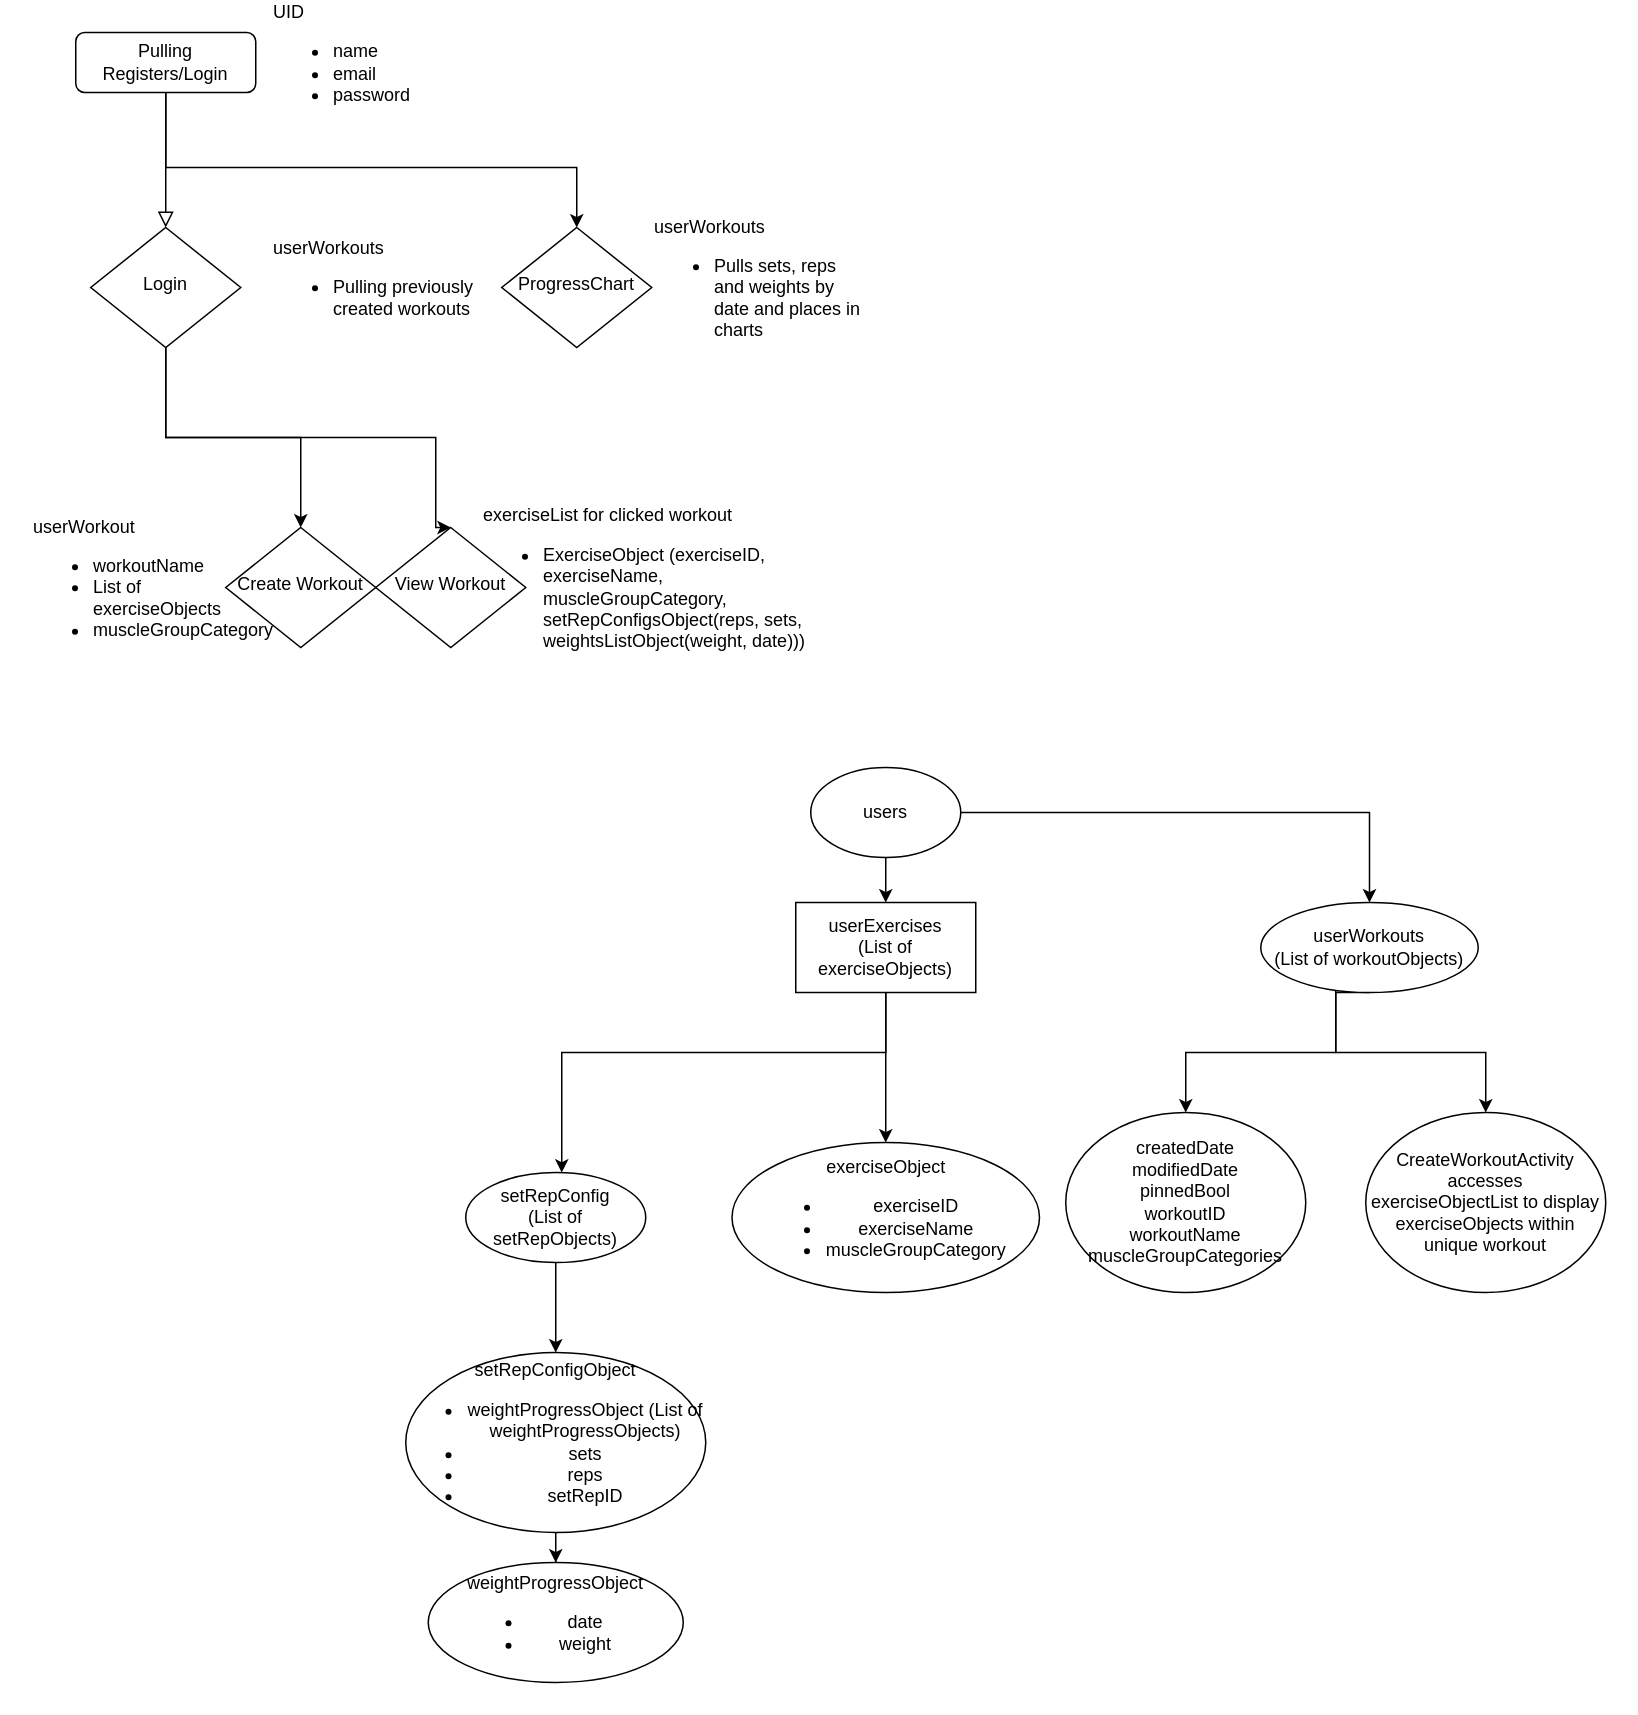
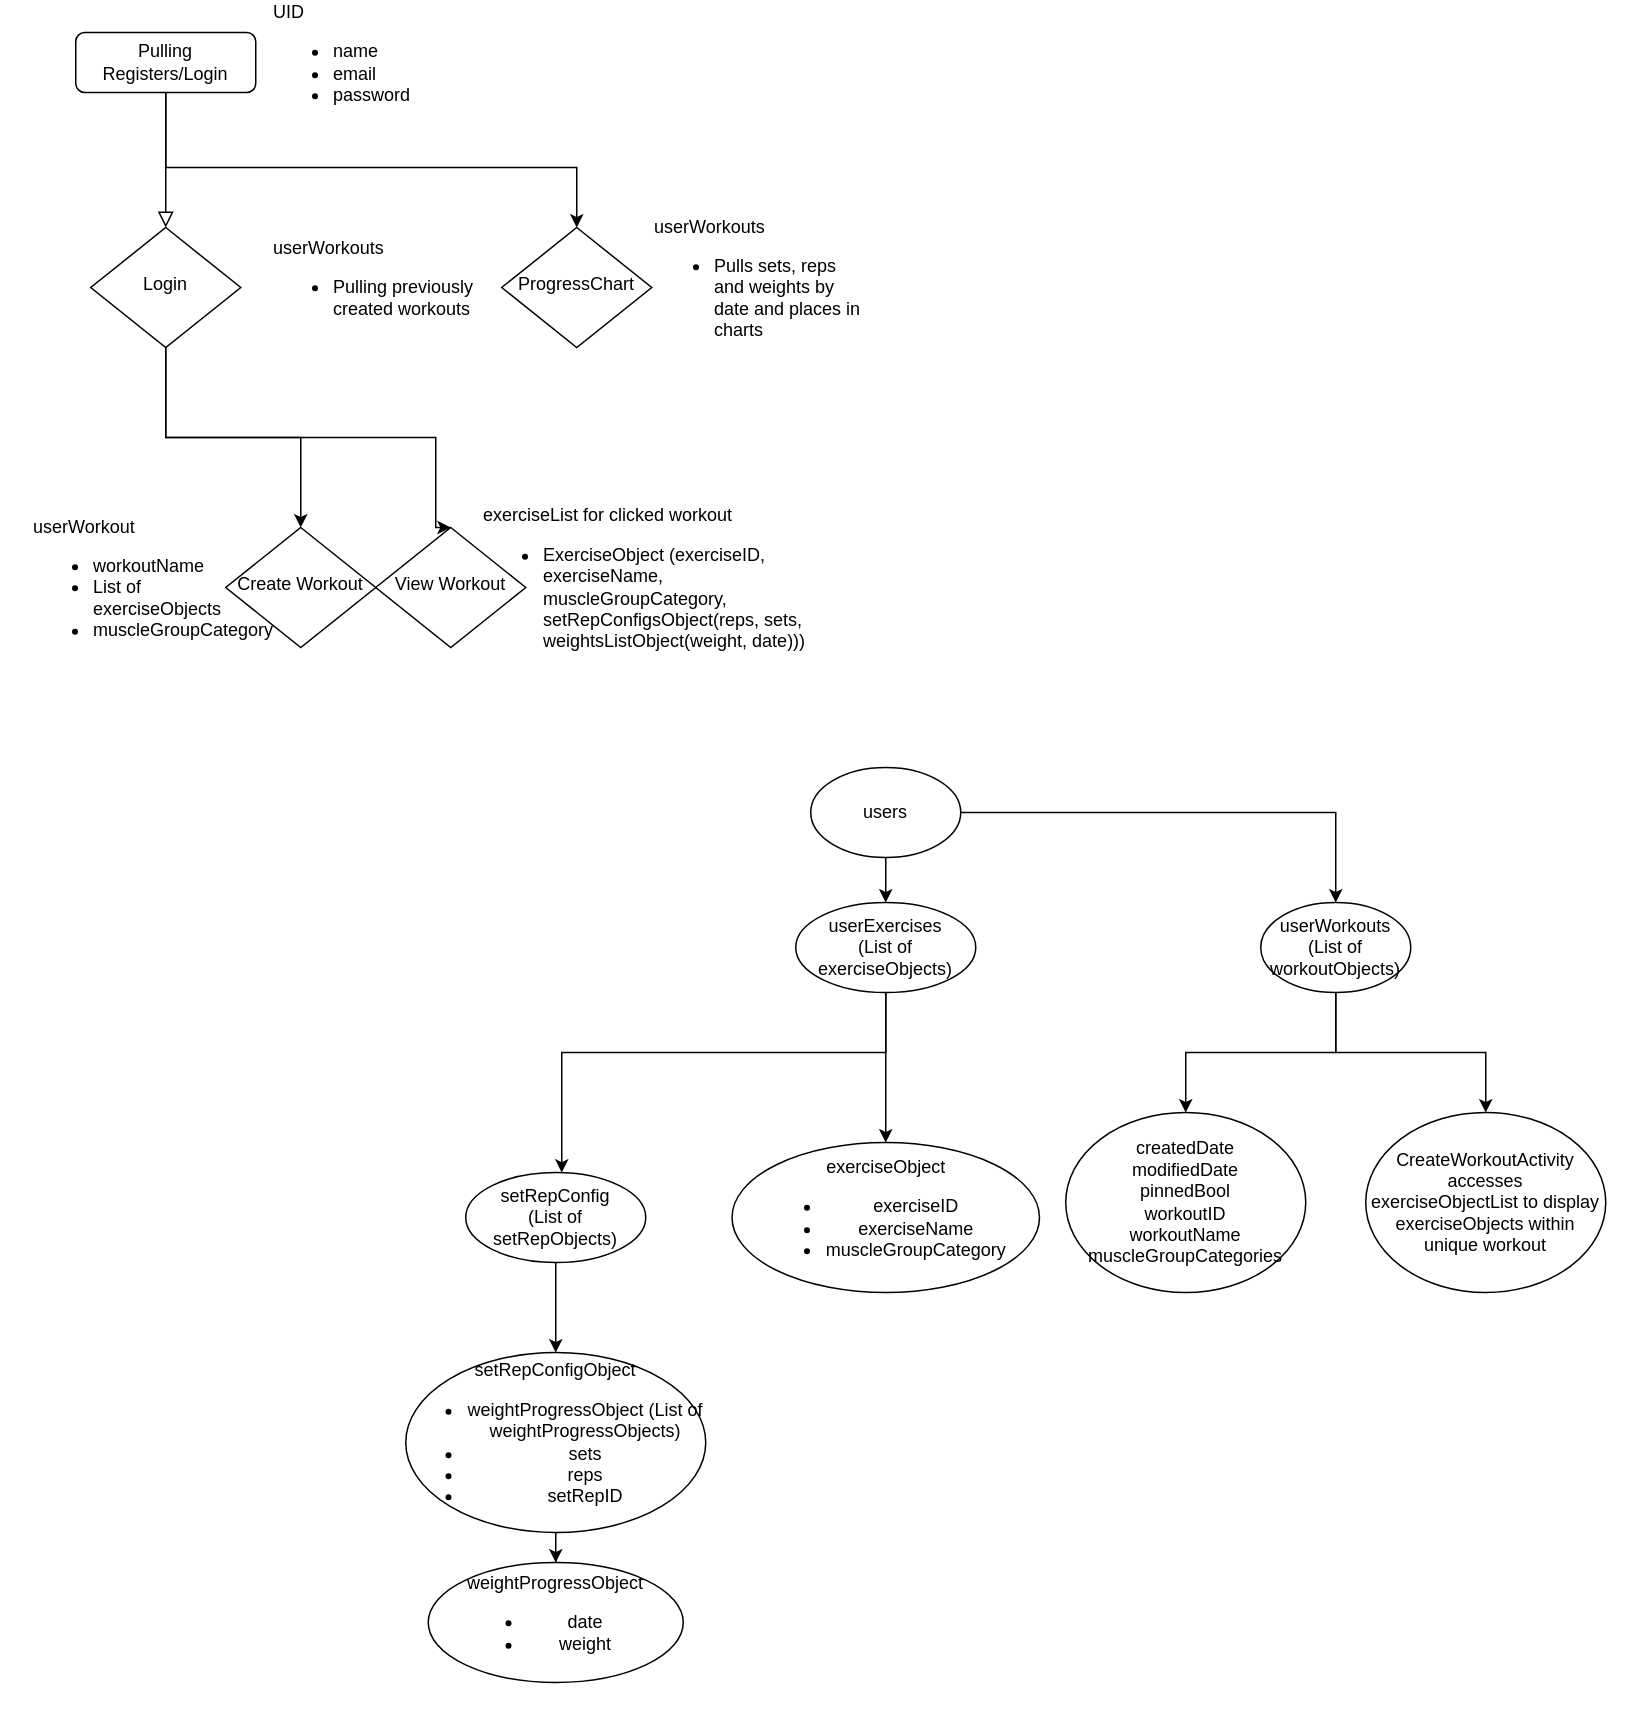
node "userExercises (List of exerciseObjects)": shape rectangle -> ellipse
node "userWorkouts (List of workoutObjects)": size 218x90 -> 150x90
